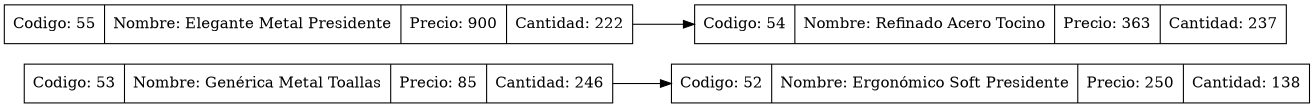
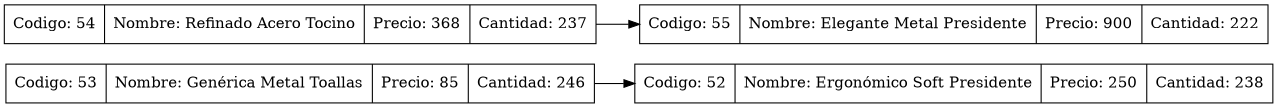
edge "Codigo: 55" -> "Codigo: 54": reversed
node "Codigo: 54": text "Precio: 363" -> "Precio: 368"
node "Codigo: 52": text "Cantidad: 138" -> "Cantidad: 238"
